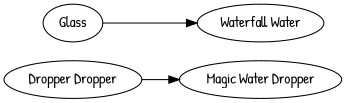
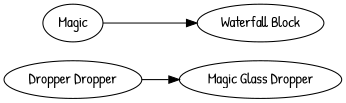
node "Glass": label "Glass" -> "Magic"
node "Waterfall Water": label "Waterfall Water" -> "Waterfall Block"
node "Magic Water Dropper": label "Magic Water Dropper" -> "Magic Glass Dropper"
